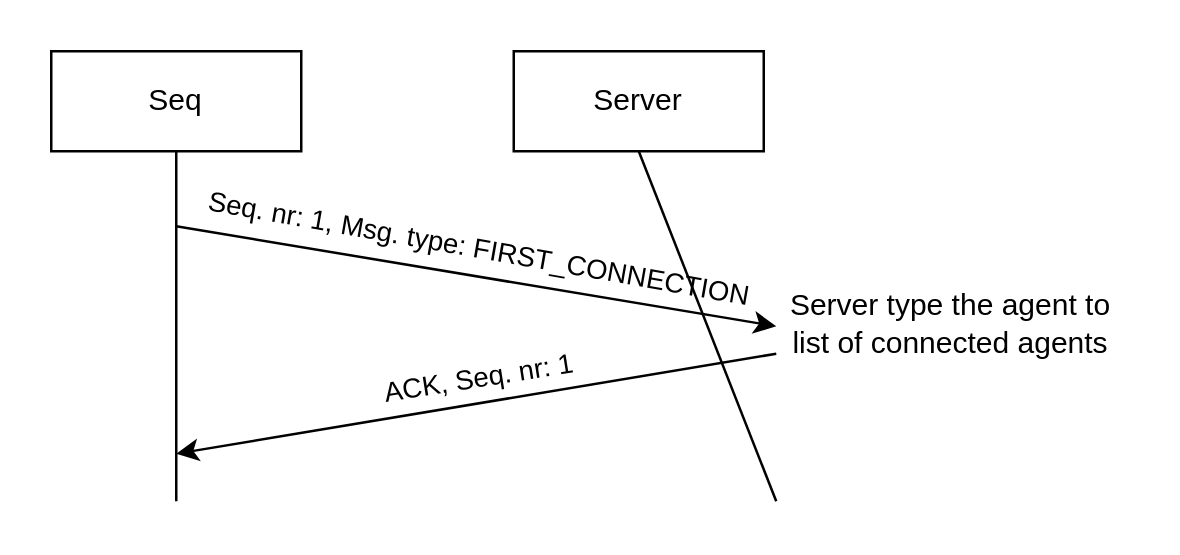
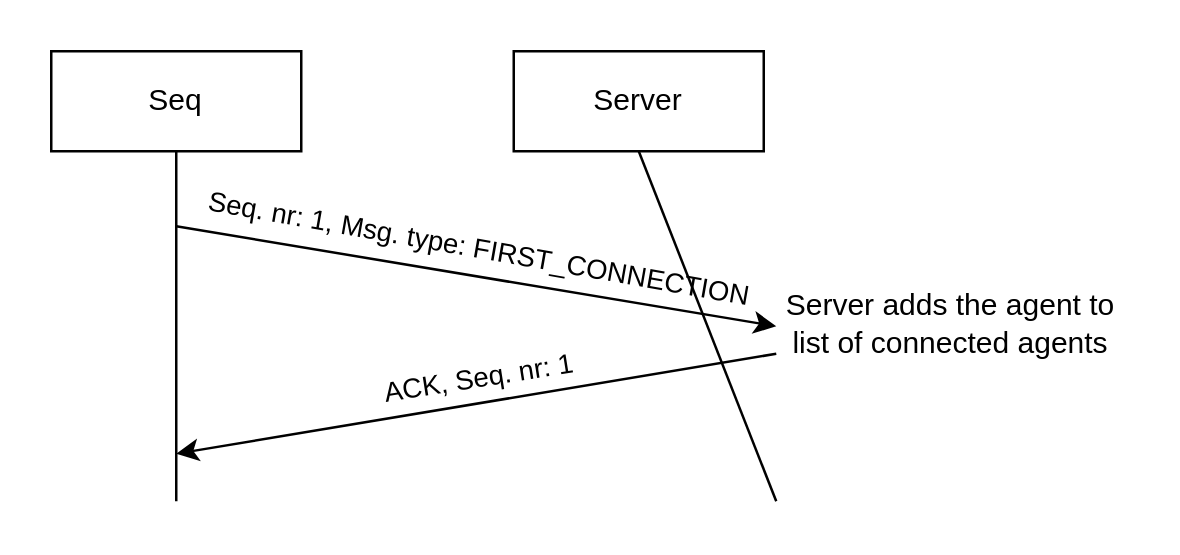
node "Server type the agent to list of connected agents": label "Server type the agent to list of connected agents" -> "Server adds the agent to list of connected agents"
